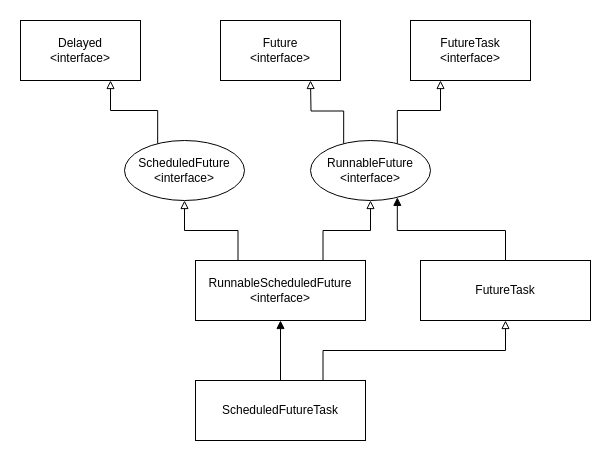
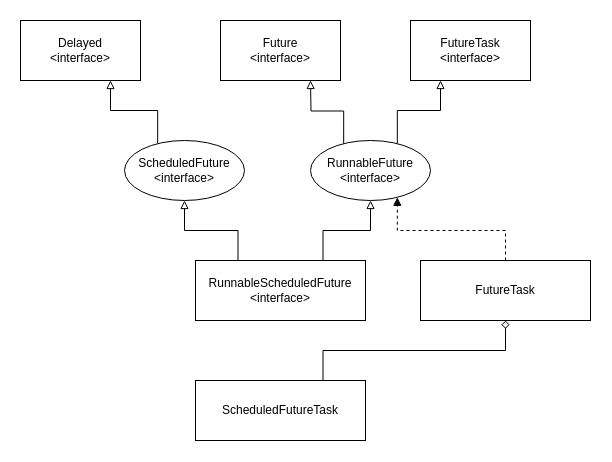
edge "FutureTask" -> "RunnableFuture <interface>": style solid -> dashed
edge "ScheduledFutureTask" -> "FutureTask": arrowhead block -> diamond
edge "ScheduledFutureTask" -> "RunnableScheduledFuture <interface>": removed
